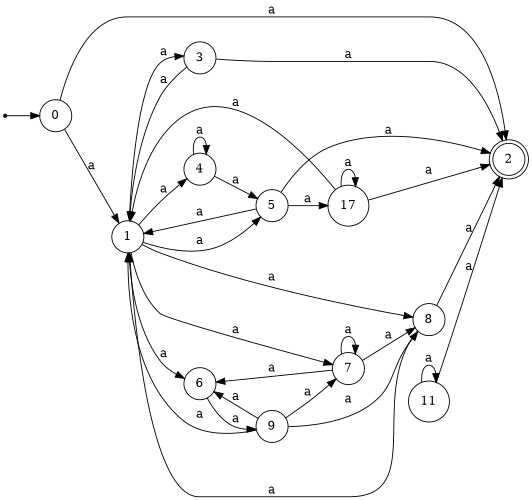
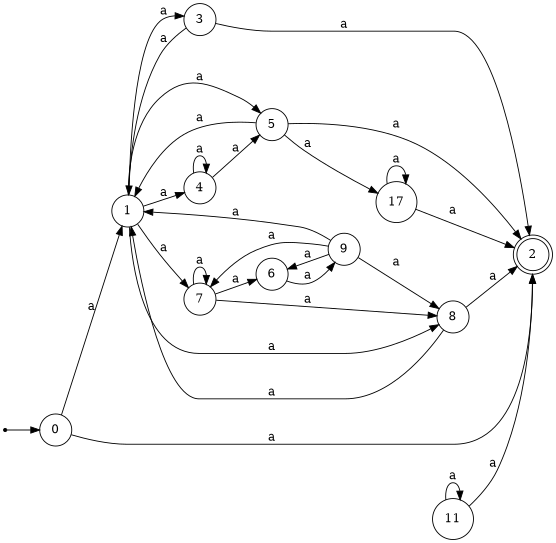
edge "17" -> "1": removed, label "a"
edge "1" -> "6": removed, label "a"
